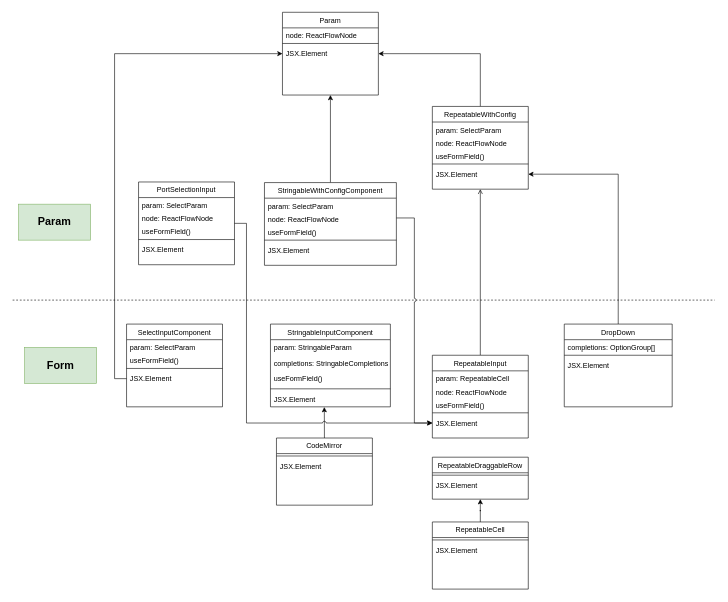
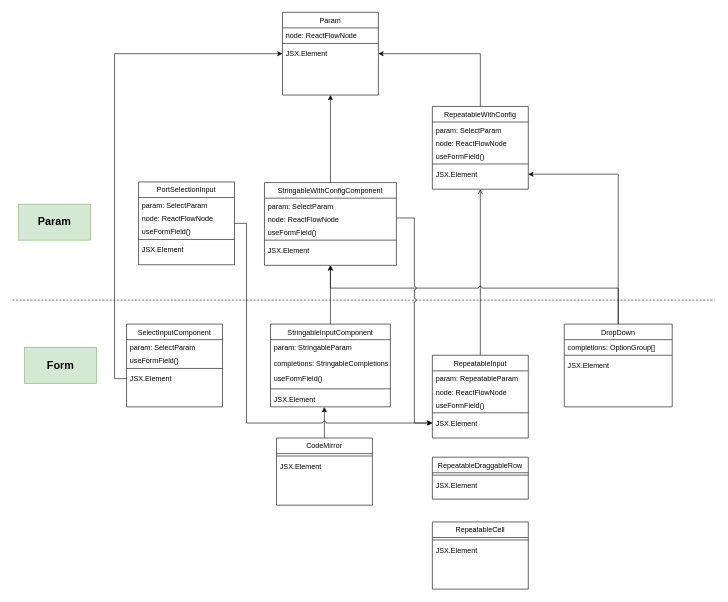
edge "DropDown" -> "StringableWithConfigComponent": added
edge "StringableInputComponent" -> "StringableWithConfigComponent": added
node "param: RepeatableCell": label "param: RepeatableCell" -> "param: RepeatableParam"
edge "RepeatableCell" -> "RepeatableDraggableRow": removed
